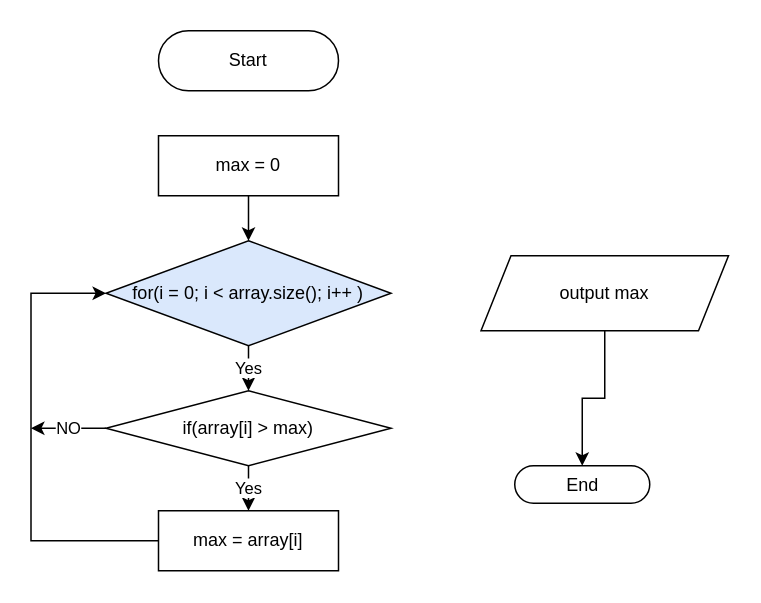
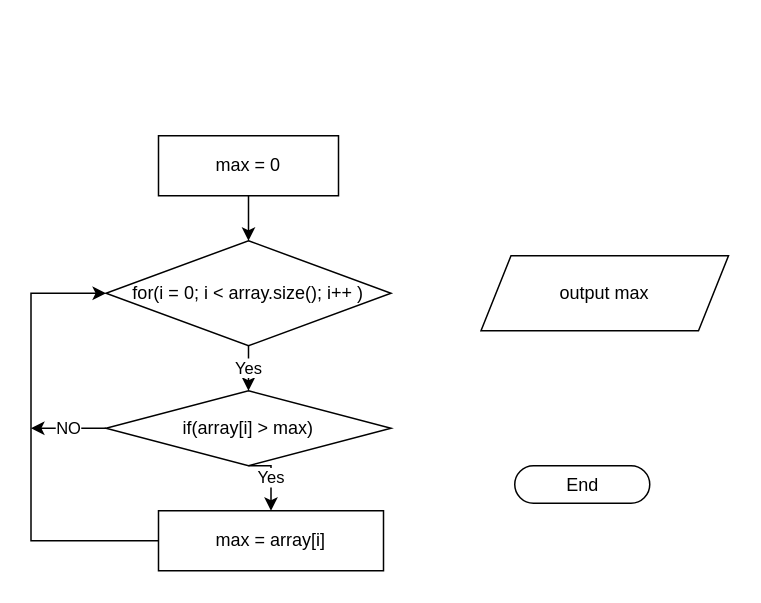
node "Start": removed
node "for(i = 0; i < array.size(); i++ )": fillcolor #dae8fc -> #ffffff
edge "output max" -> "End": removed
node "max = array[i]": size 180x60 -> 225x60
